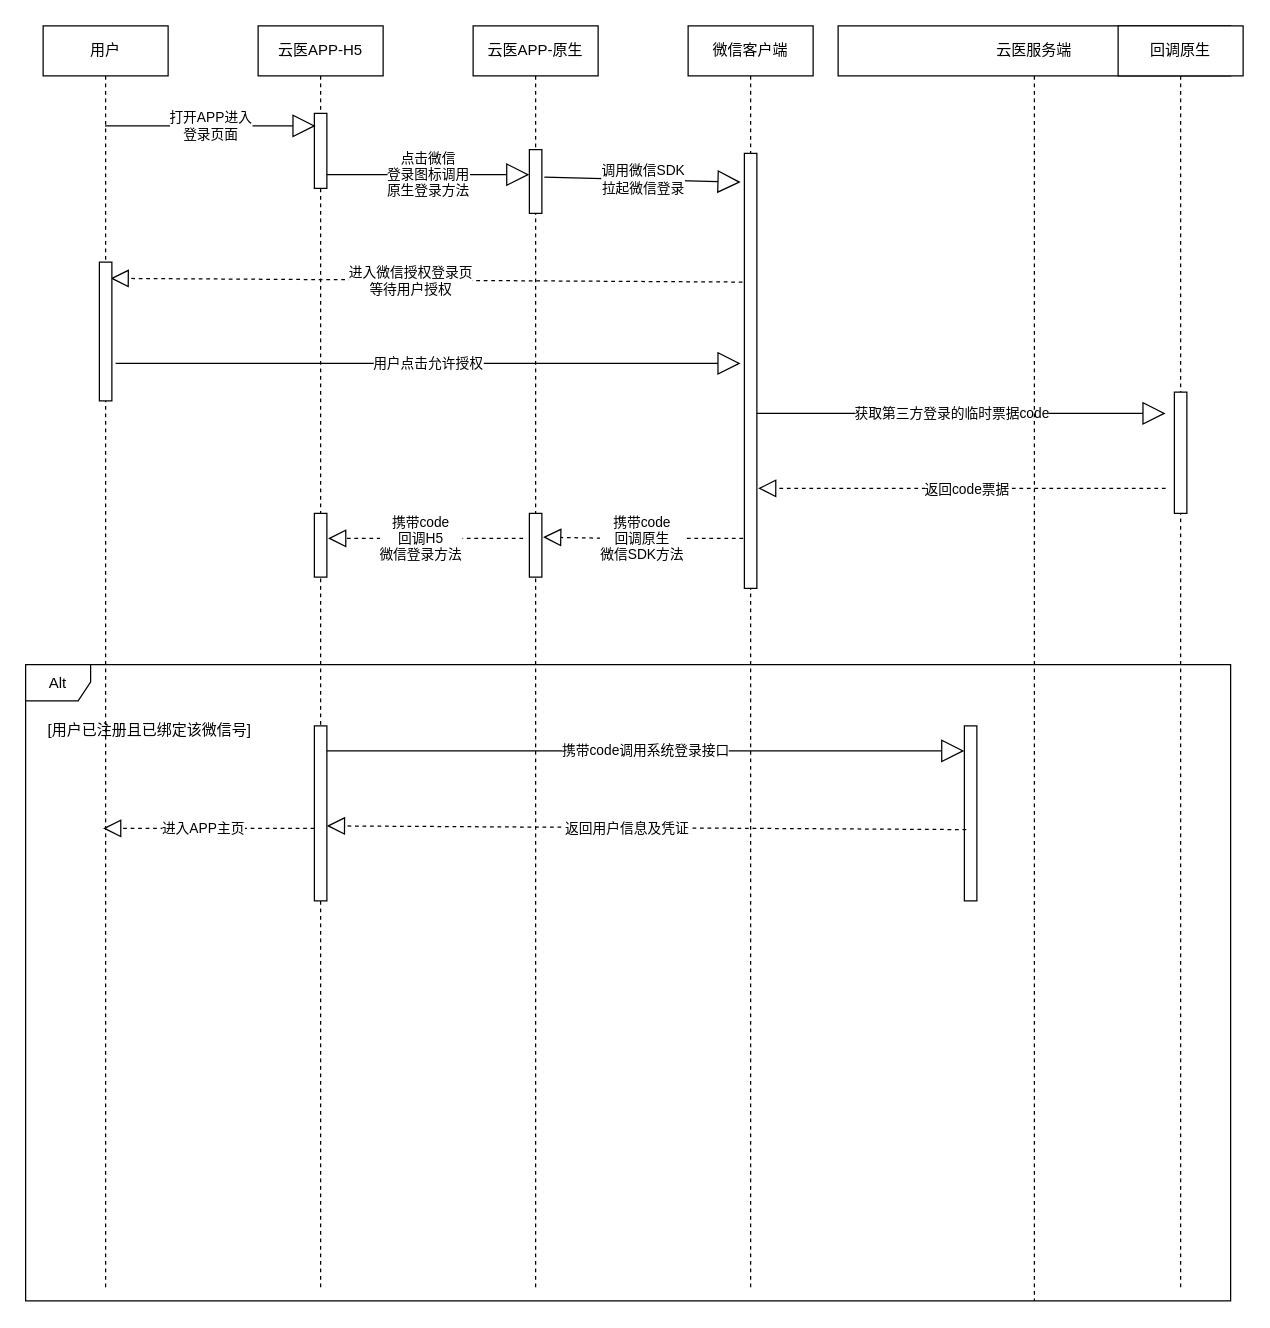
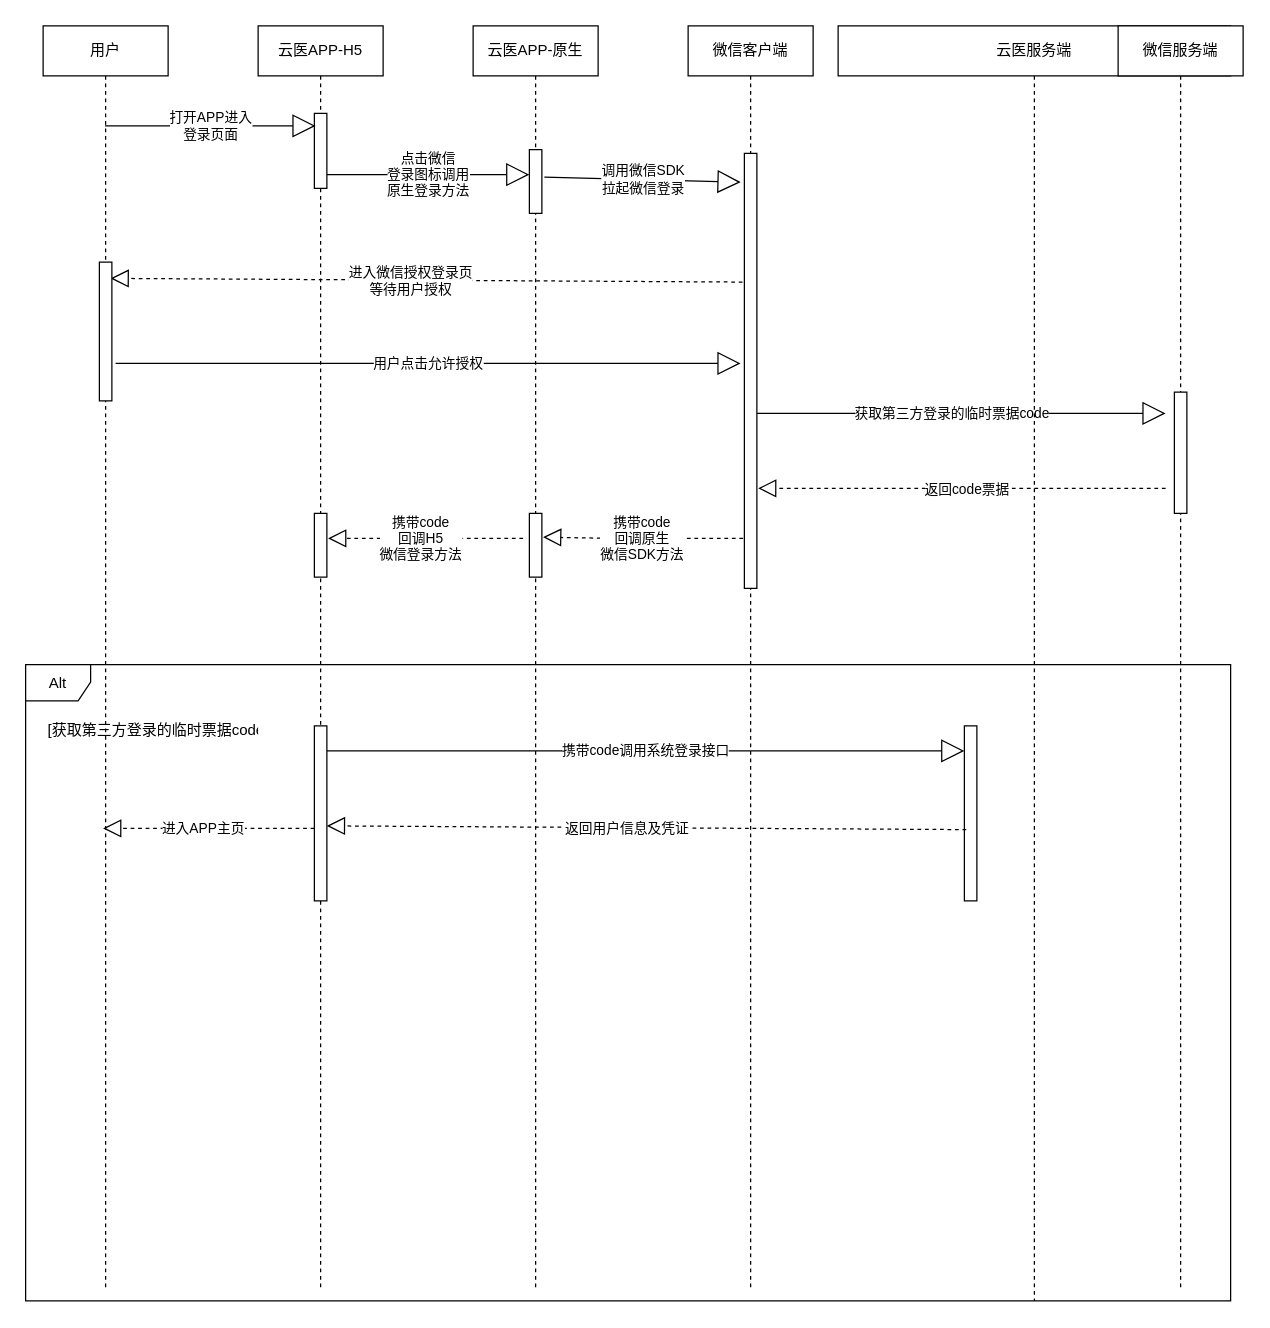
node "回调原生": label "回调原生" -> "微信服务端"
node "[用户已注册且已绑定该微信号]": label "[用户已注册且已绑定该微信号]" -> "[获取第三方登录的临时票据code]"
